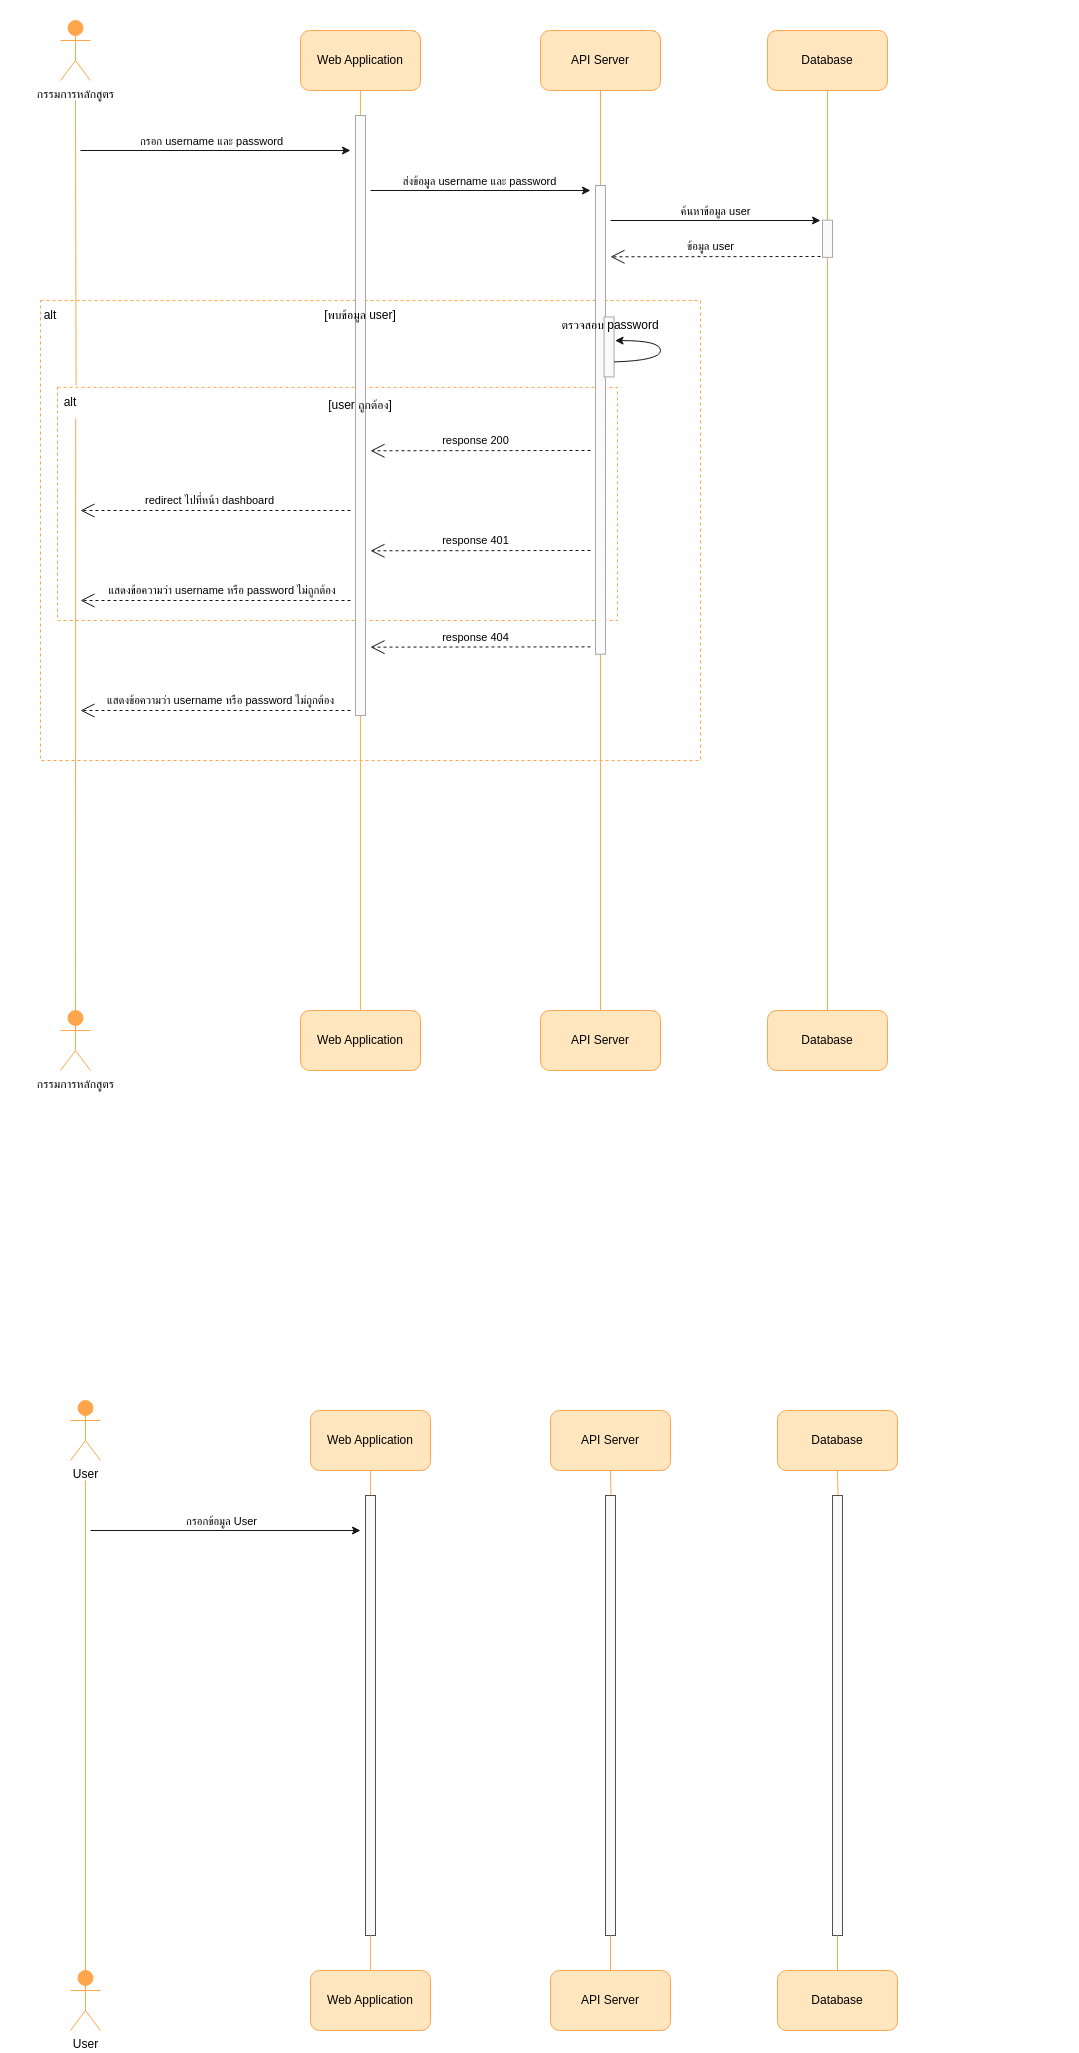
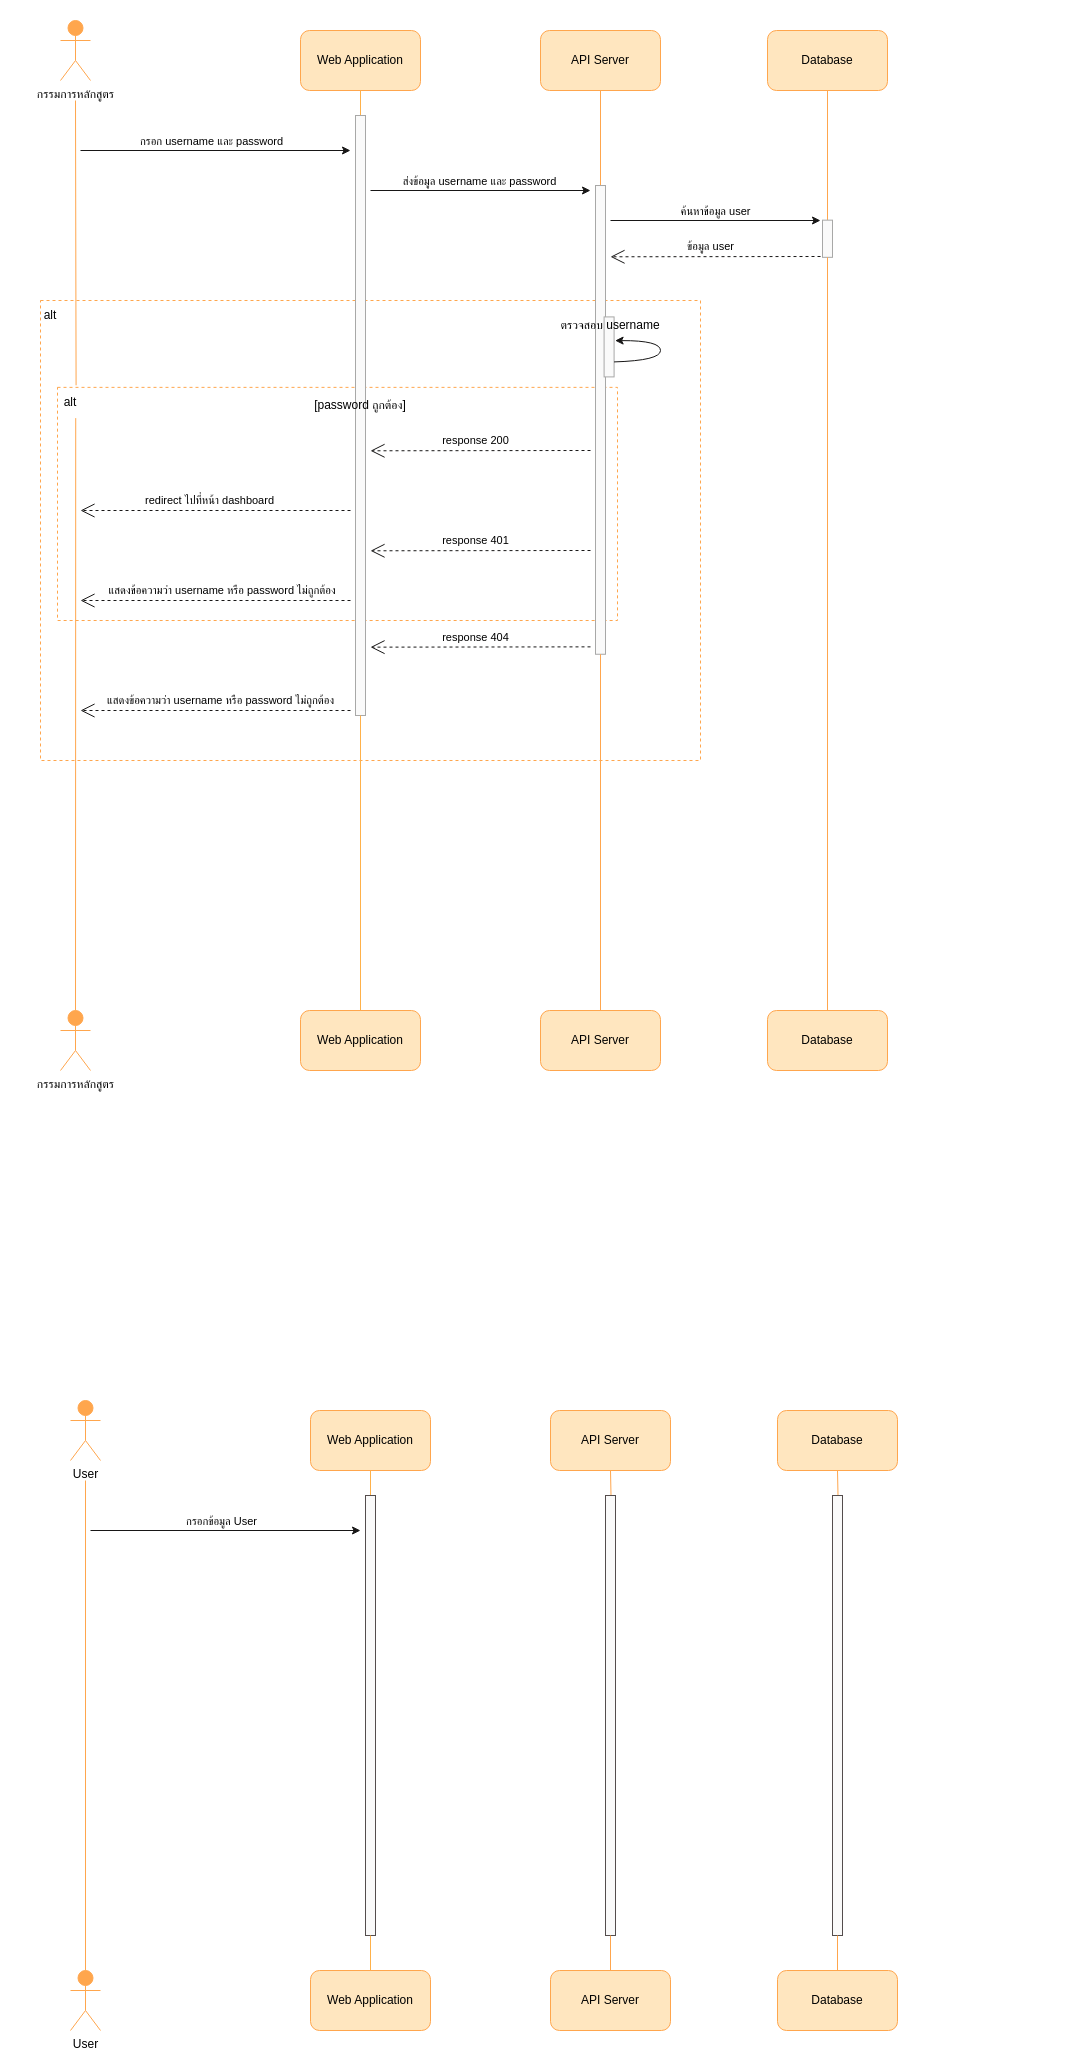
node "[พบข้อมูล user]": removed
node "ตรวจสอบ password": label "ตรวจสอบ password" -> "ตรวจสอบ username"
node "[user ถูกต้อง]": label "[user ถูกต้อง]" -> "[password ถูกต้อง]"
